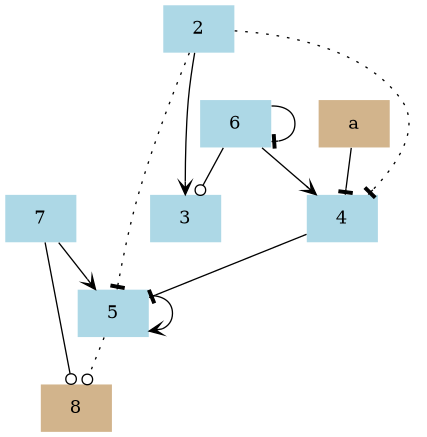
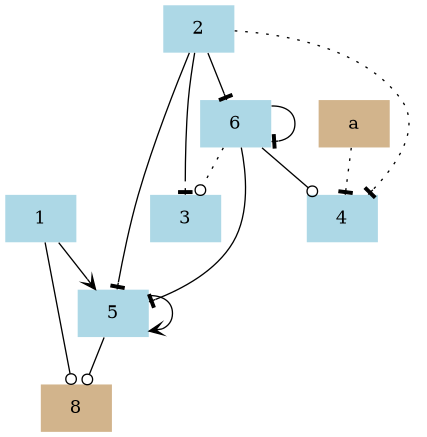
edge "2" -> "6": added
edge "2" -> "3": arrowhead vee -> tee
edge "2" -> "5": style dotted -> solid
edge "6" -> "3": style solid -> dotted
edge "6" -> "4": arrowhead vee -> odot
edge "a" -> "4": style solid -> dotted
node "7": label "7" -> "1"
edge "4" -> "5": now "6" -> "5"
edge "5" -> "8": style dotted -> solid
